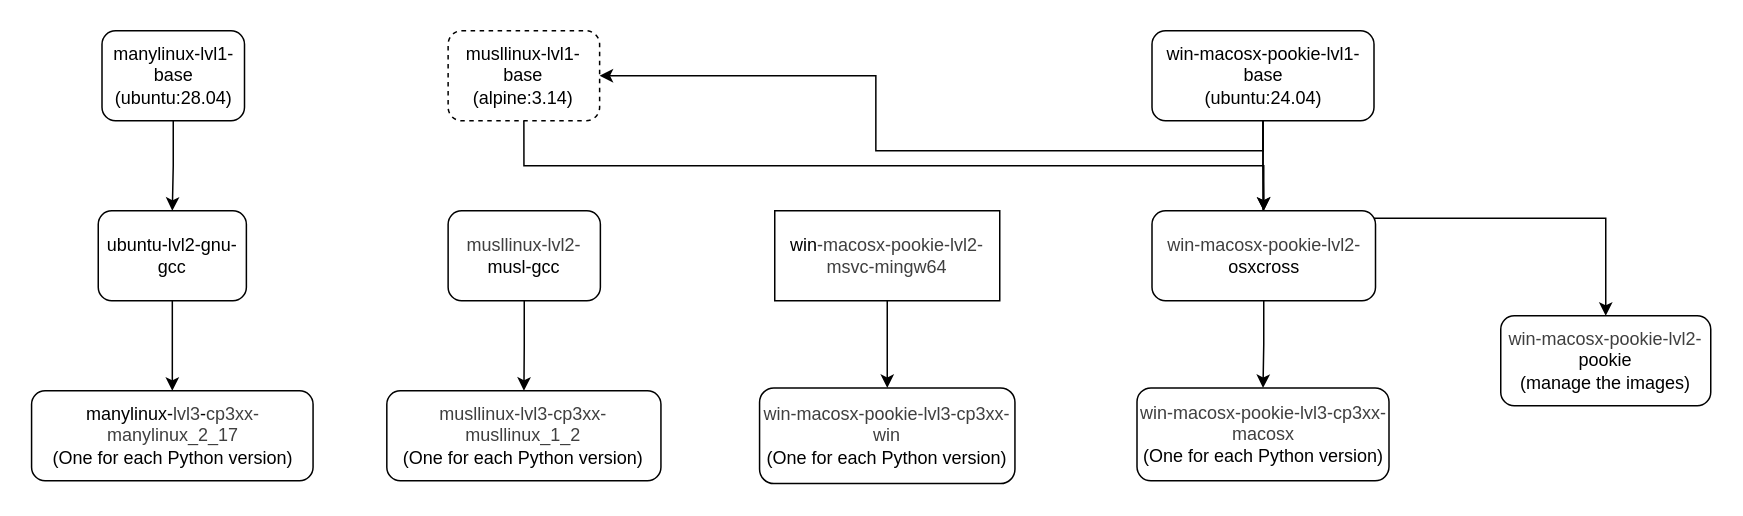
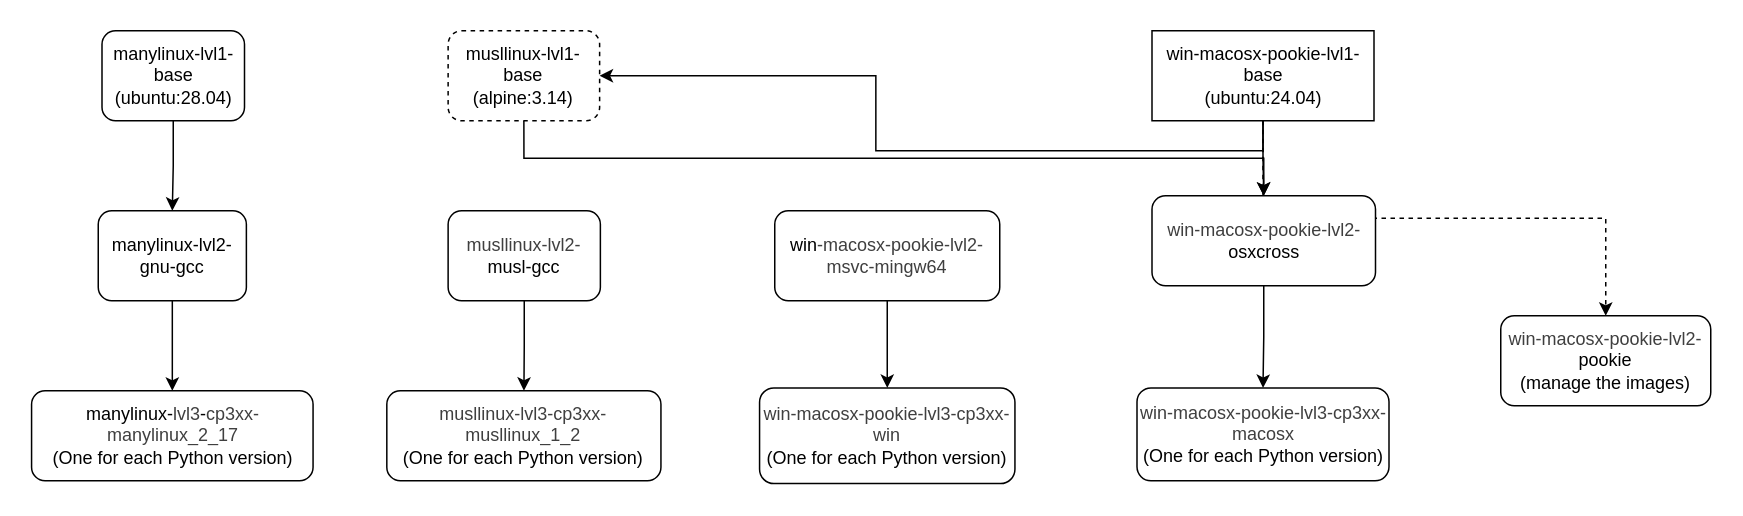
node "win-macosx-pookie-lvl1-base (ubuntu:24.04)": shape rounded rectangle -> rectangle
edge "win-macosx-pookie-lvl1-base (ubuntu:24.04)" -> "win-macosx-pookie-lvl2-pookie (manage the images)": style solid -> dashed
node "ubuntu-lvl2-gnu-gcc": label "ubuntu-lvl2-gnu-gcc" -> "manylinux-lvl2-gnu-gcc"
node "win-macosx-pookie-lvl2-msvc-mingw64": shape rectangle -> rounded rectangle
node "win-macosx-pookie-lvl2-osxcross": moved (1264, 256) -> (1264, 241)
